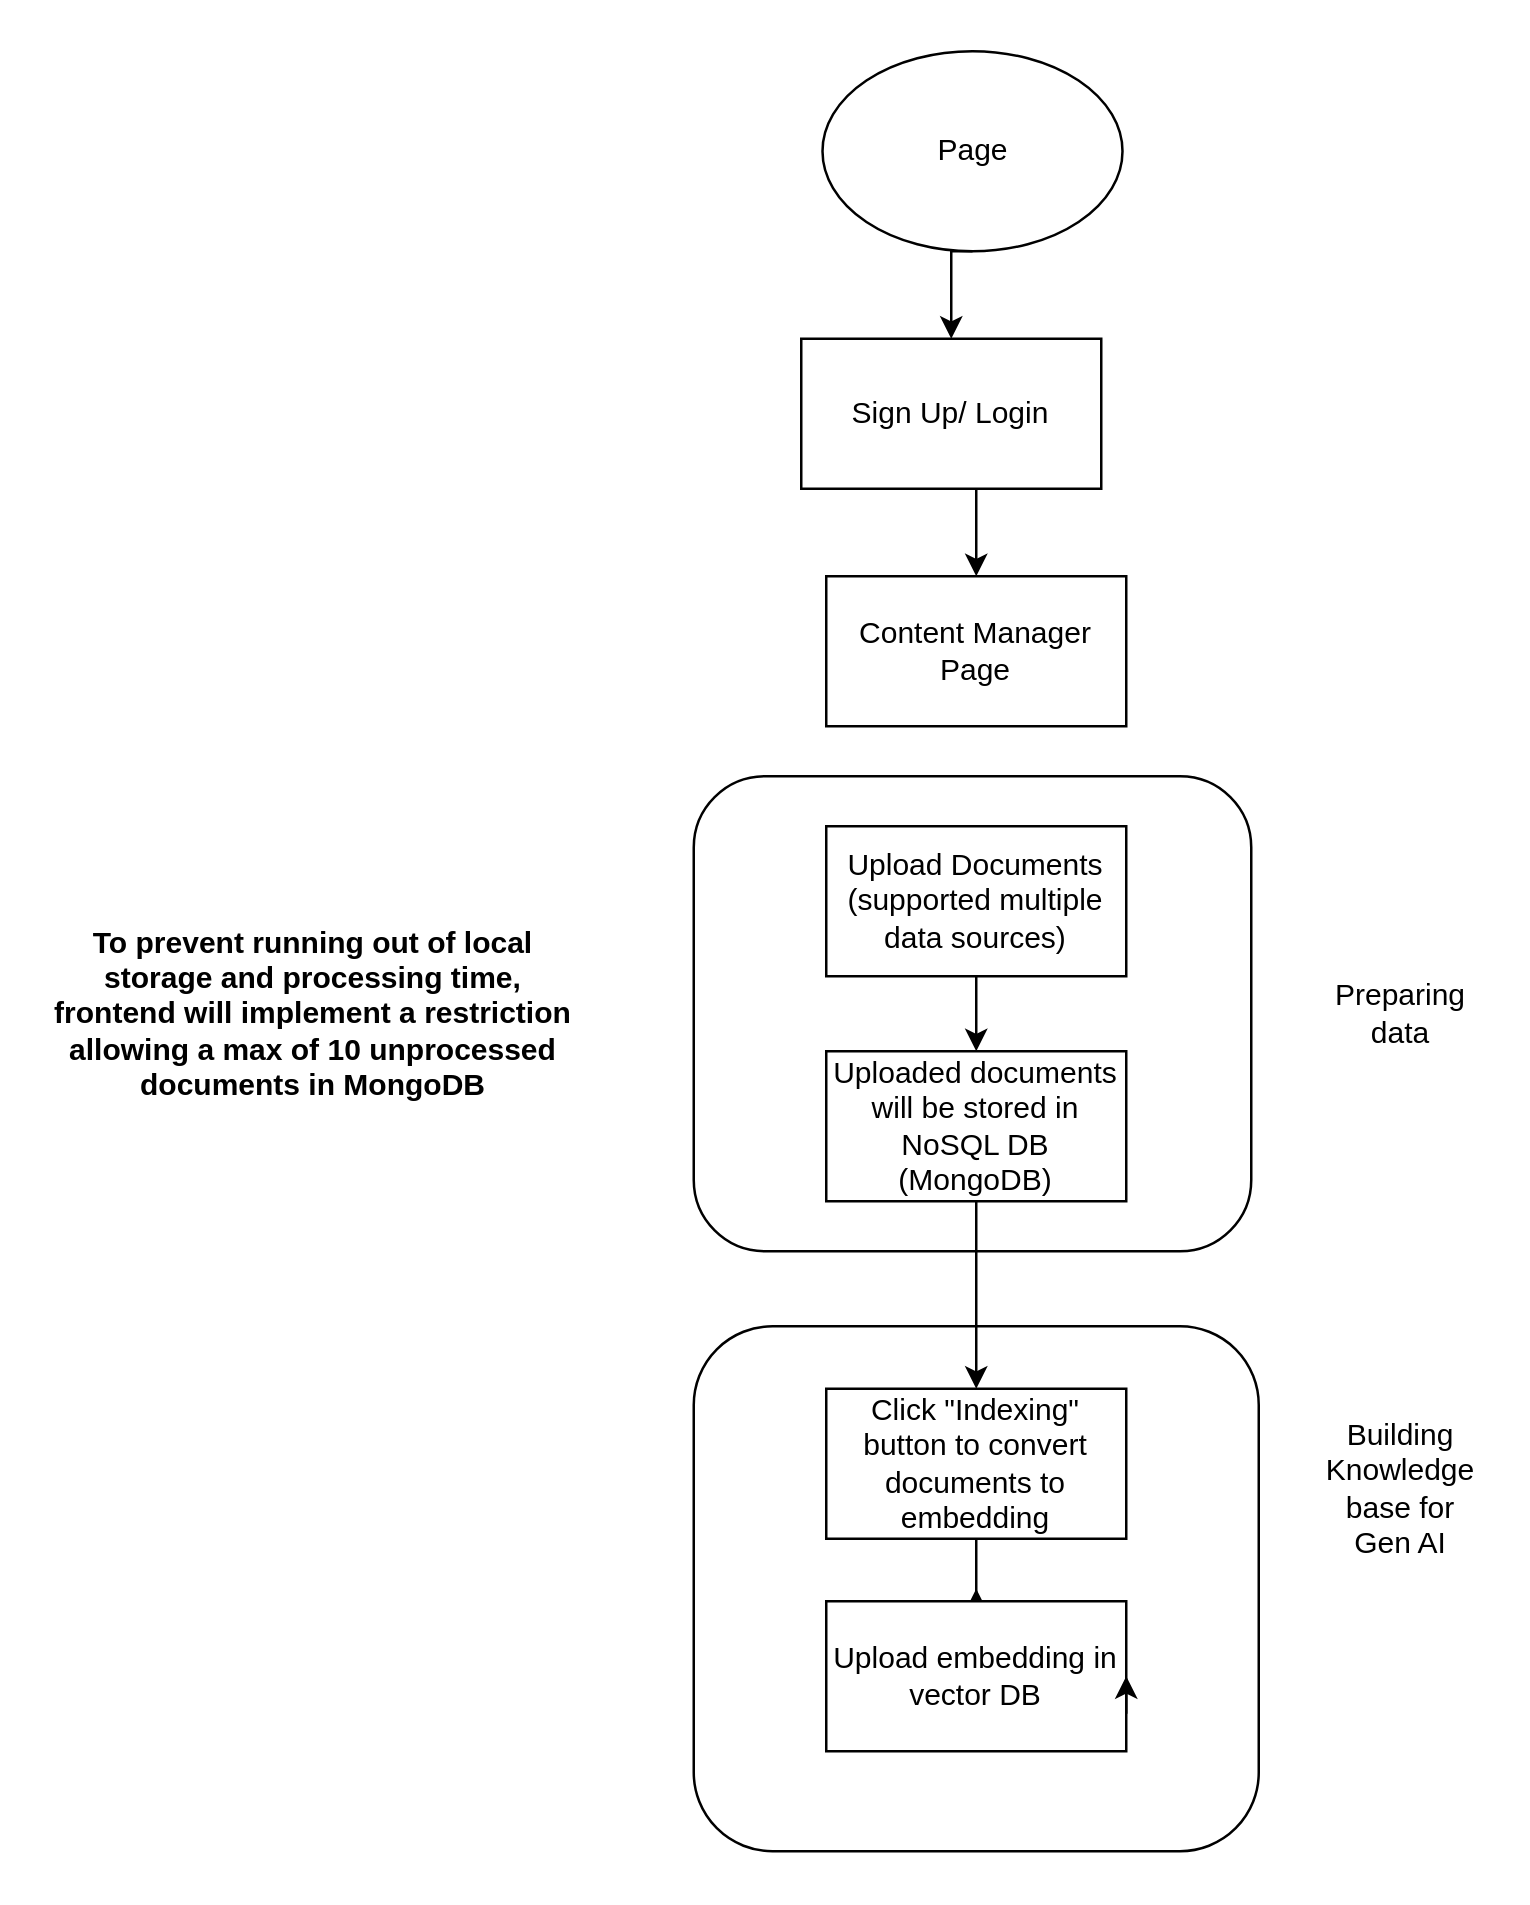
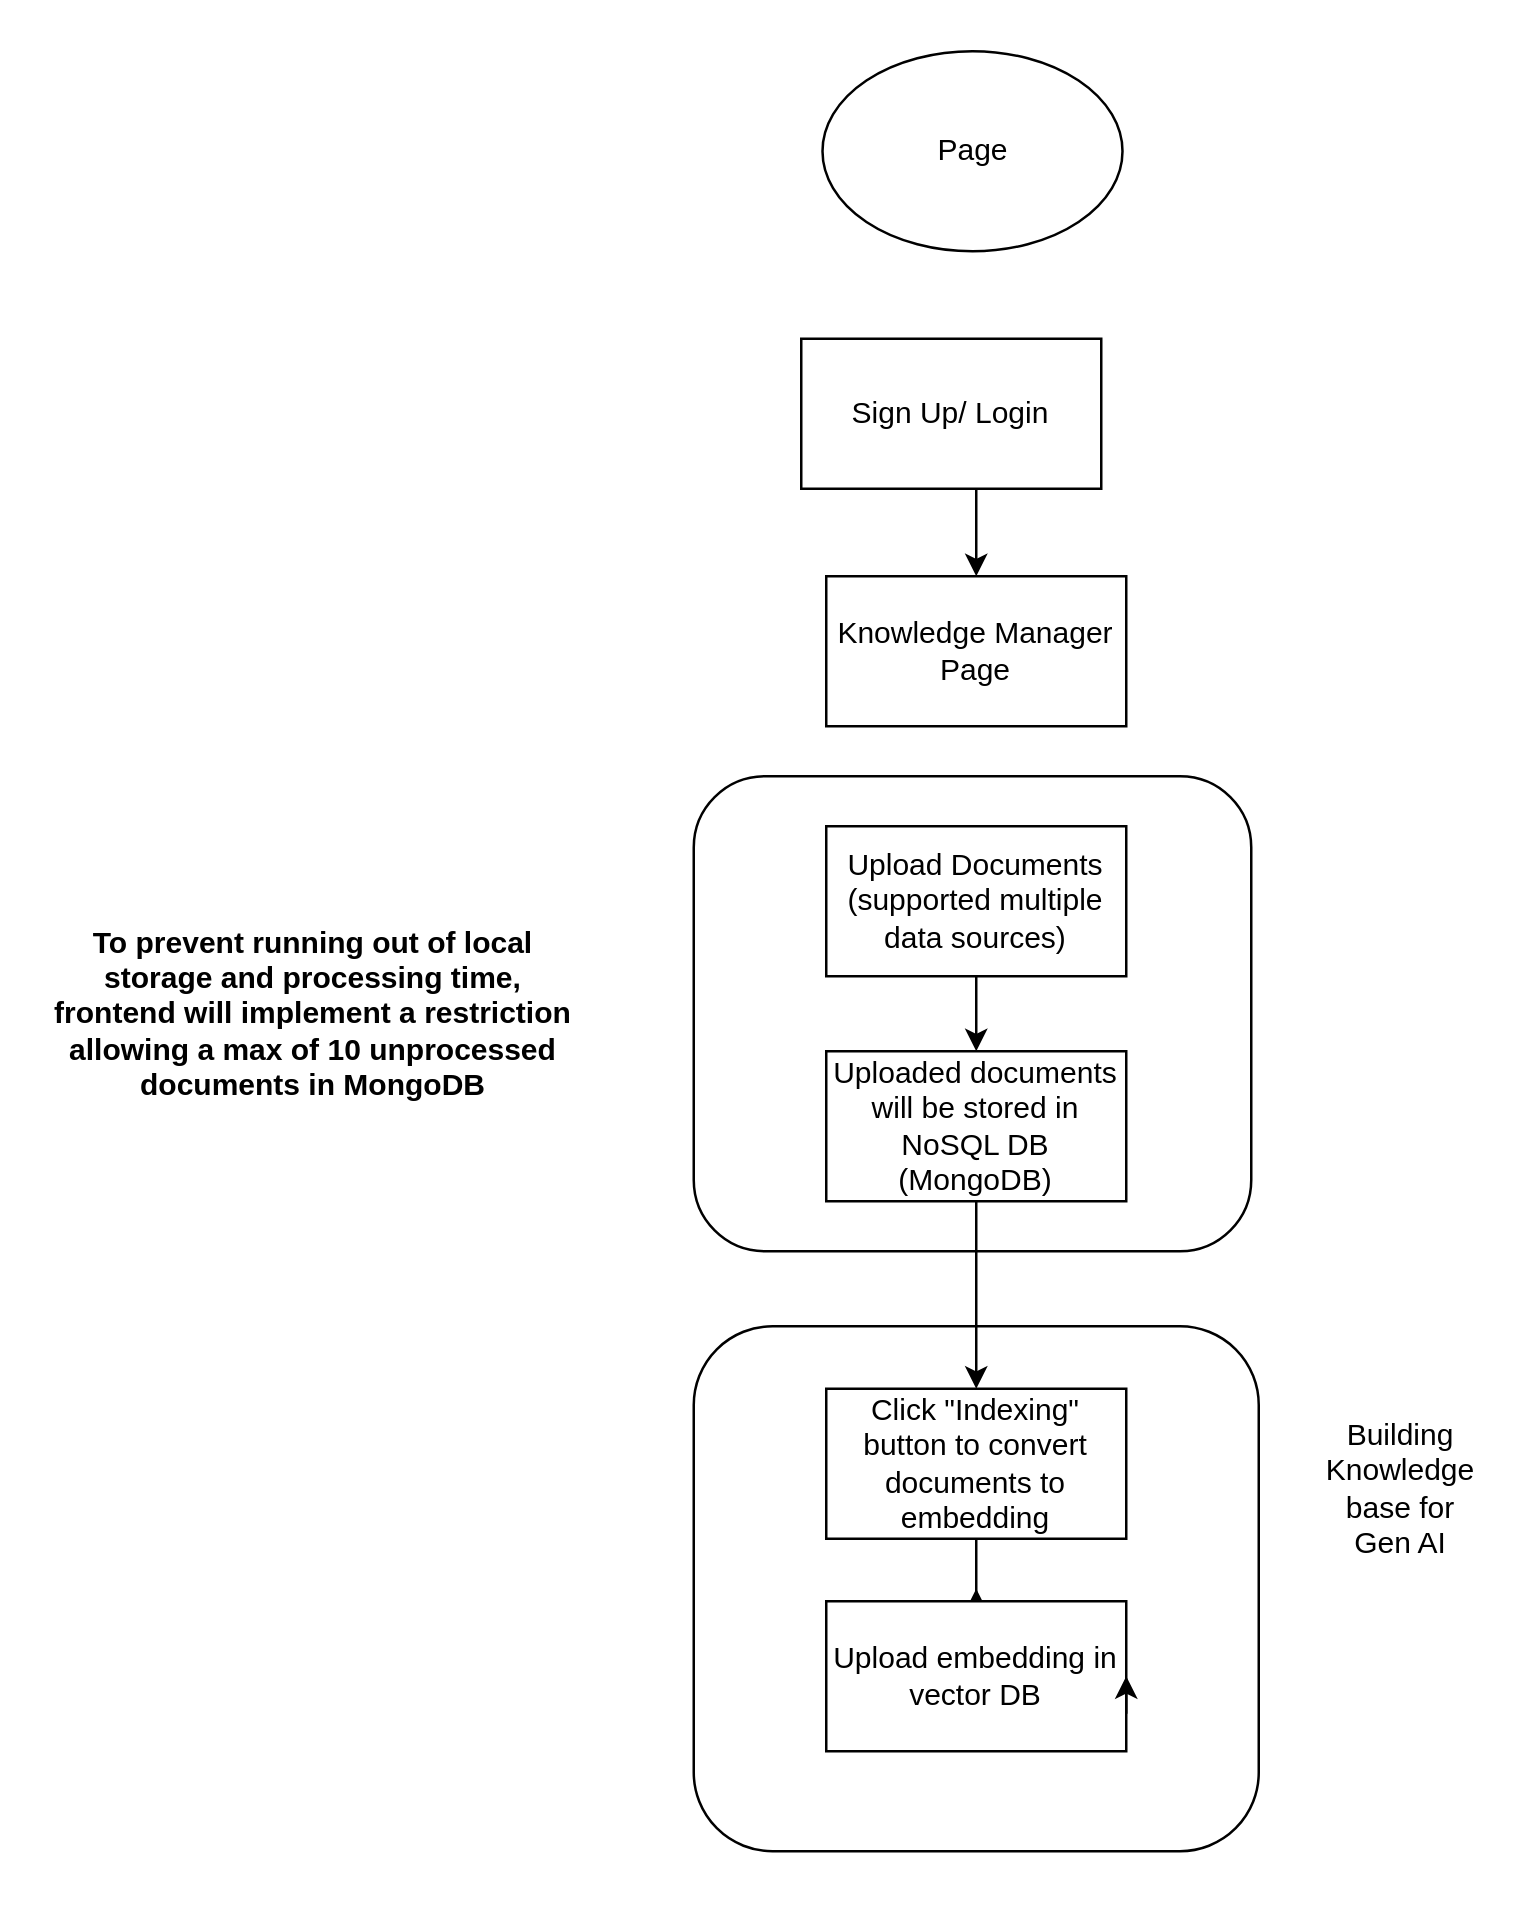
edge "Page" -> "Sign Up/ Login": removed
node "Content Manager Page": label "Content Manager Page" -> "Knowledge Manager Page"
node "Preparing data": removed
